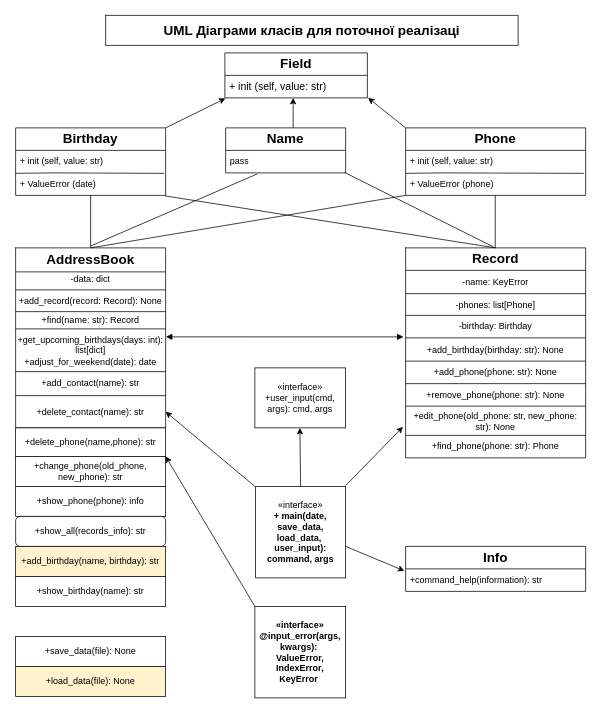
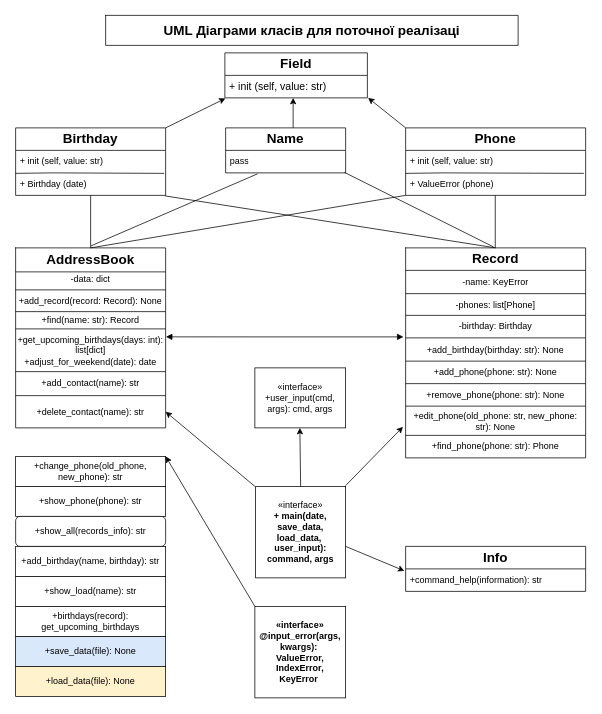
node "+ ValueError (date)": label "+ ValueError (date)" -> "+ Birthday (date)"
node "+delete_phone(name,phone): str": removed
node "+show_phone(phone): info": label "+show_phone(phone): info" -> "+show_phone(phone): str"
node "+add_birthday(name, birthday): str": fillcolor #fff2cc -> #ffffff
node "+show_birthday(name): str": label "+show_birthday(name): str" -> "+show_load(name): str"
node "+birthdays(record): get_upcoming_birthdays": added
node "+save_data(file): None": fillcolor #ffffff -> #dae8fc
